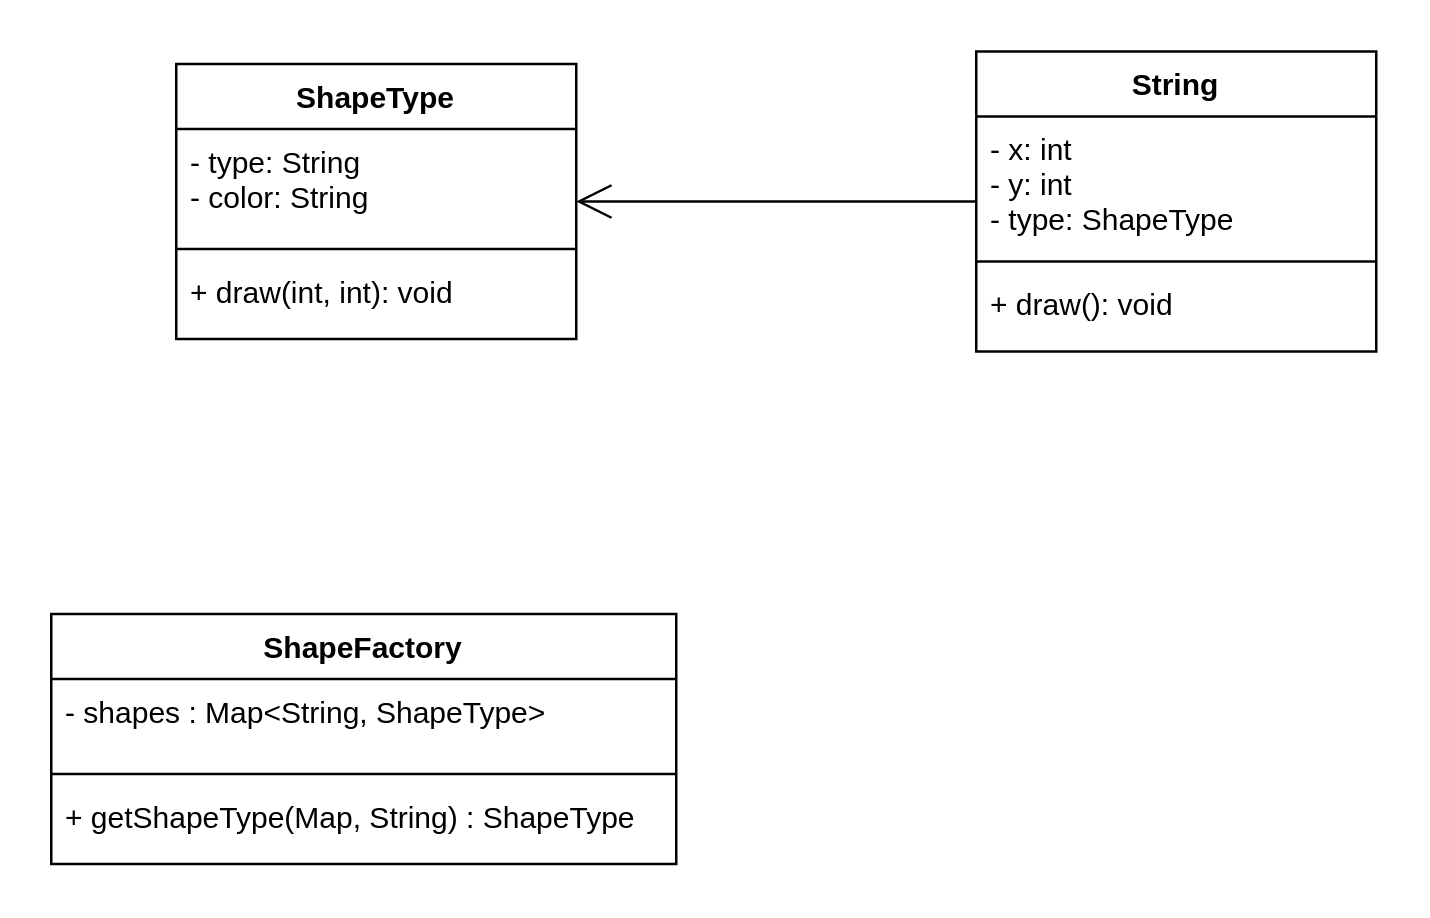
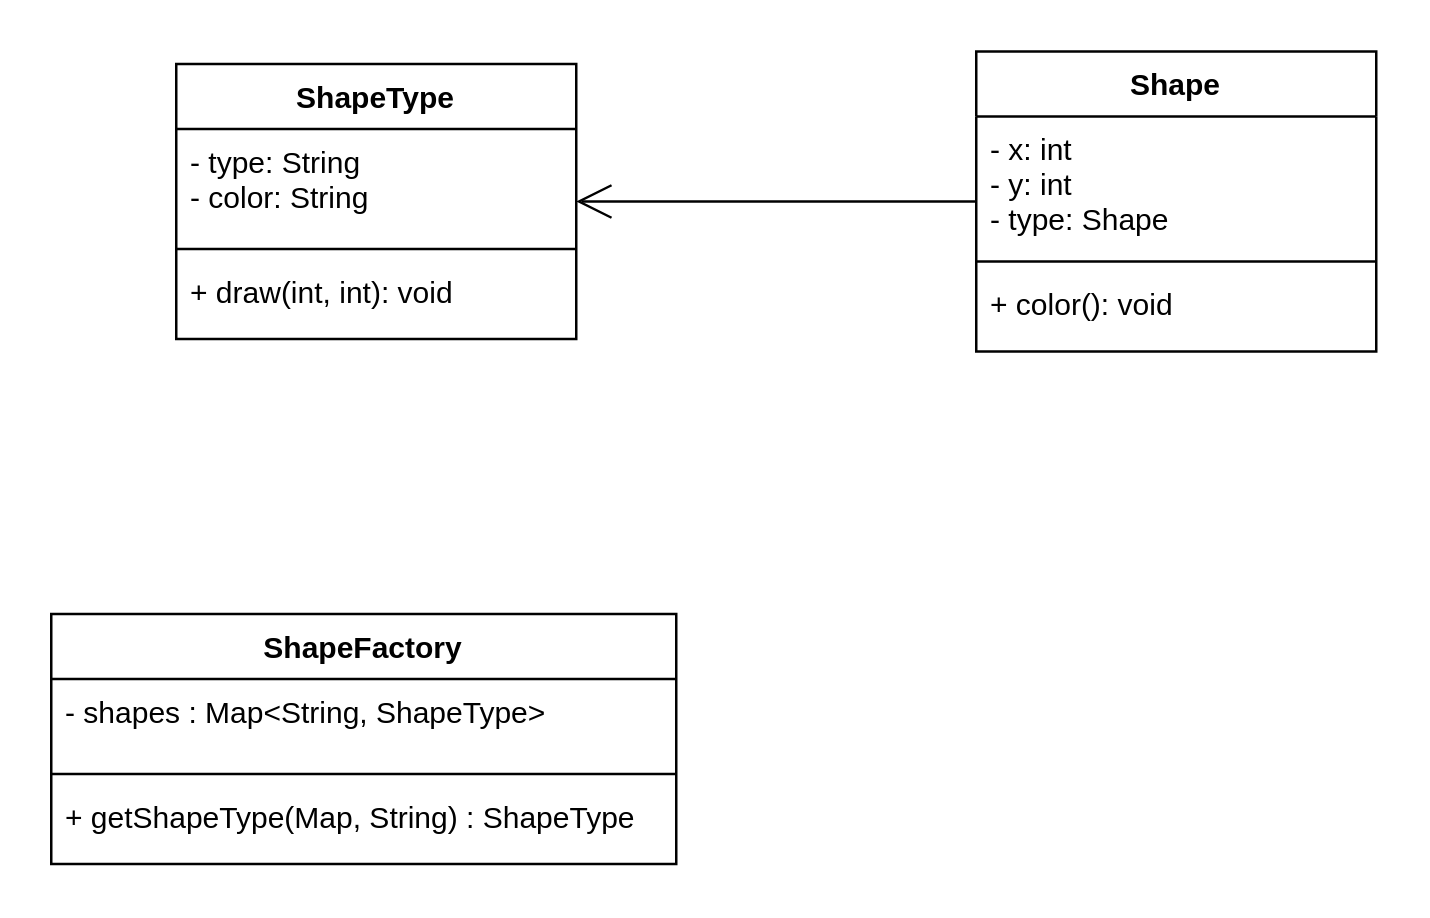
node "String": label "String" -> "Shape"
node "- x: int - y: int - type: ShapeType": label "- x: int - y: int - type: ShapeType" -> "- x: int - y: int - type: Shape"
node "+ draw(): void": label "+ draw(): void" -> "+ color(): void"
